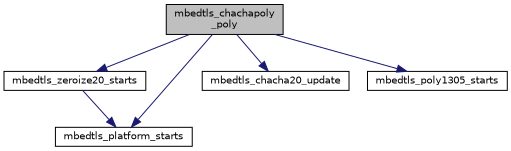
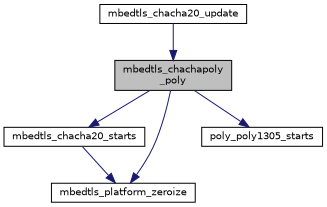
edge "mbedtls_chachapoly _poly" -> "mbedtls_chacha20_update": reversed
node "mbedtls_zeroize20_starts": label "mbedtls_zeroize20_starts" -> "mbedtls_chacha20_starts"
node "mbedtls_poly1305_starts": label "mbedtls_poly1305_starts" -> "poly_poly1305_starts"
node "mbedtls_platform_starts": label "mbedtls_platform_starts" -> "mbedtls_platform_zeroize"
